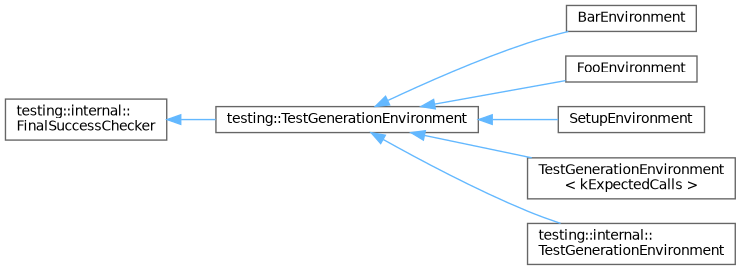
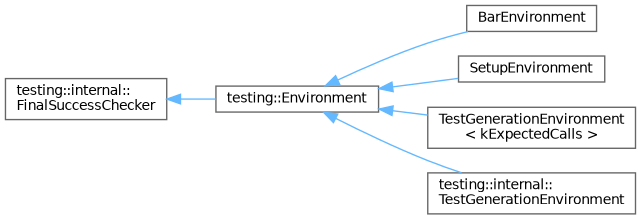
node "FooEnvironment": removed
node "testing::TestGenerationEnvironment": label "testing::TestGenerationEnvironment" -> "testing::Environment"
